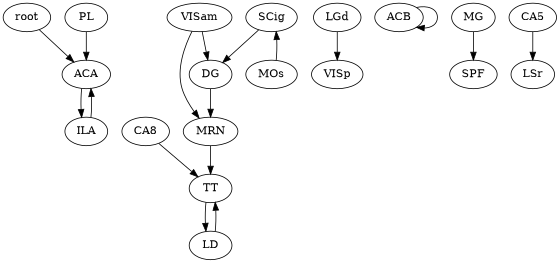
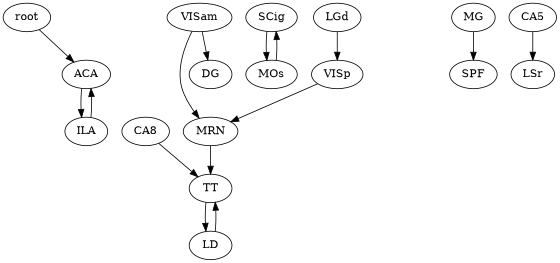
node "PL": removed
node "ACB": removed
edge "SCig" -> "DG": now "SCig" -> "MOs"
edge "DG" -> "MRN": now "VISp" -> "MRN"
